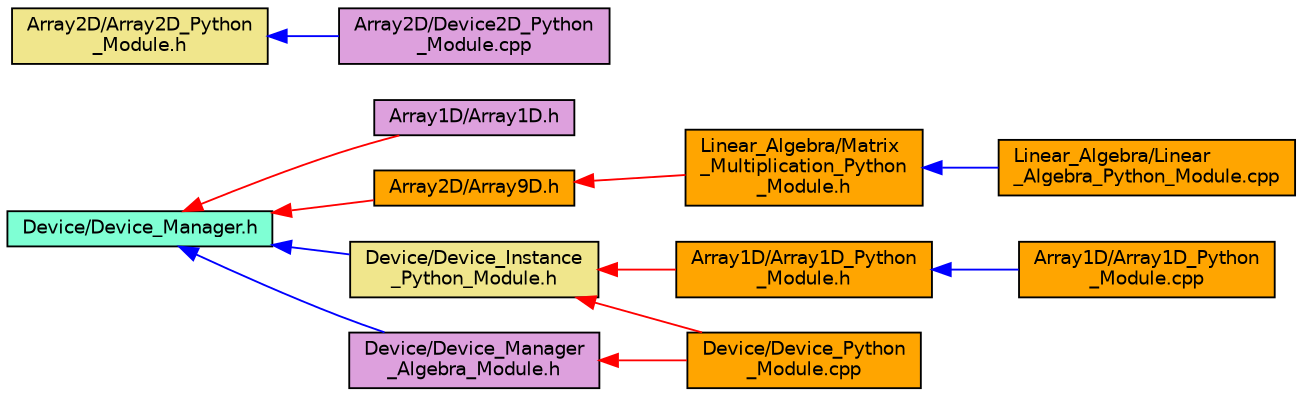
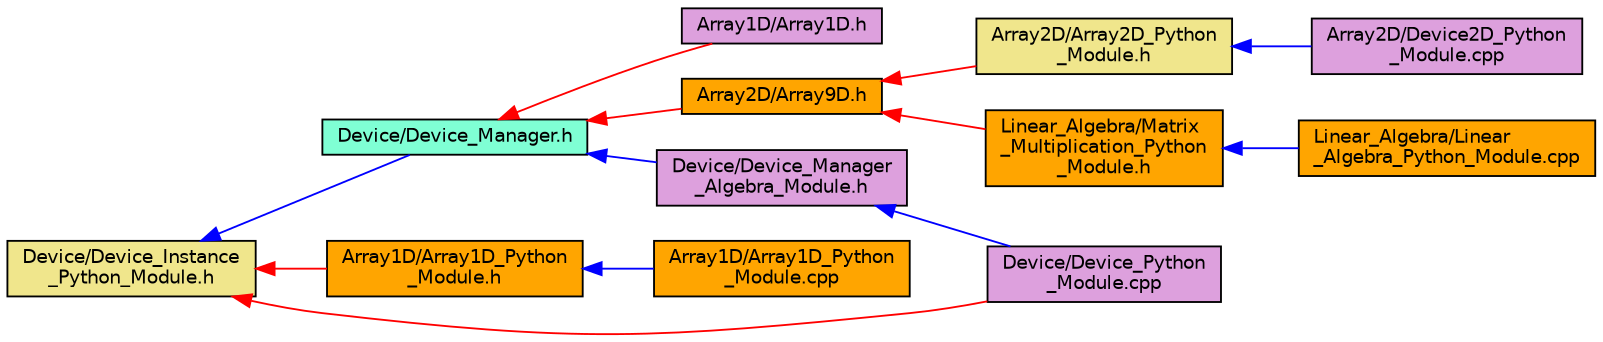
edge "Array2D/Array2D_Python _Module.h" -> "Array2D/Array9D.h": added
edge "Device/Device_Instance _Python_Module.h" -> "Device/Device_Manager.h": reversed
edge "Device/Device_Python _Module.cpp" -> "Device/Device_Manager _Algebra_Module.h": color red -> blue
node "Device/Device_Python _Module.cpp": fillcolor orange -> plum
